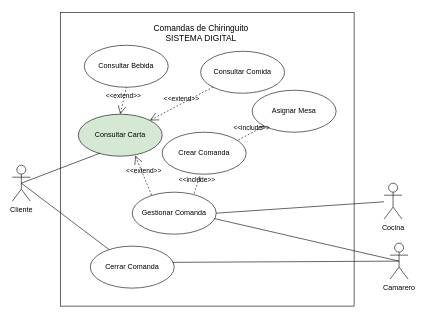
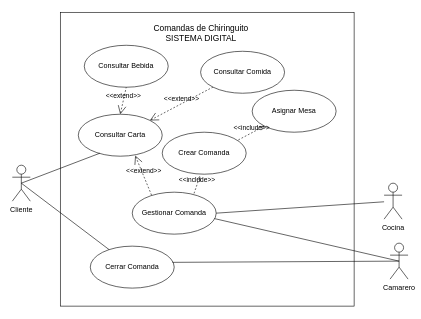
node "Consultar Carta": fillcolor #d5e8d4 -> #ffffff
